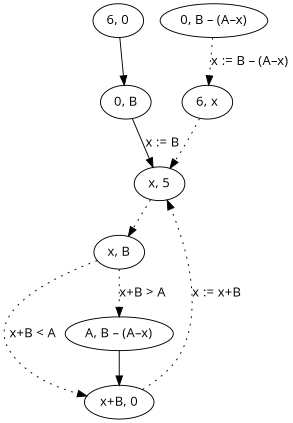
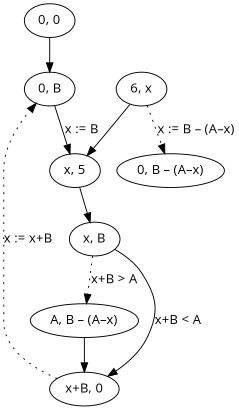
node "6, 0": label "6, 0" -> "0, 0"
edge "0, B – (A–x)" -> "6, x": reversed
edge "6, x" -> "x, 5": style dotted -> solid
edge "x, 5" -> "x, B": style dotted -> solid
edge "x+B, 0" -> "x, 5": now "x+B, 0" -> "0, B"
edge "x, B" -> "x+B, 0": style dotted -> solid
